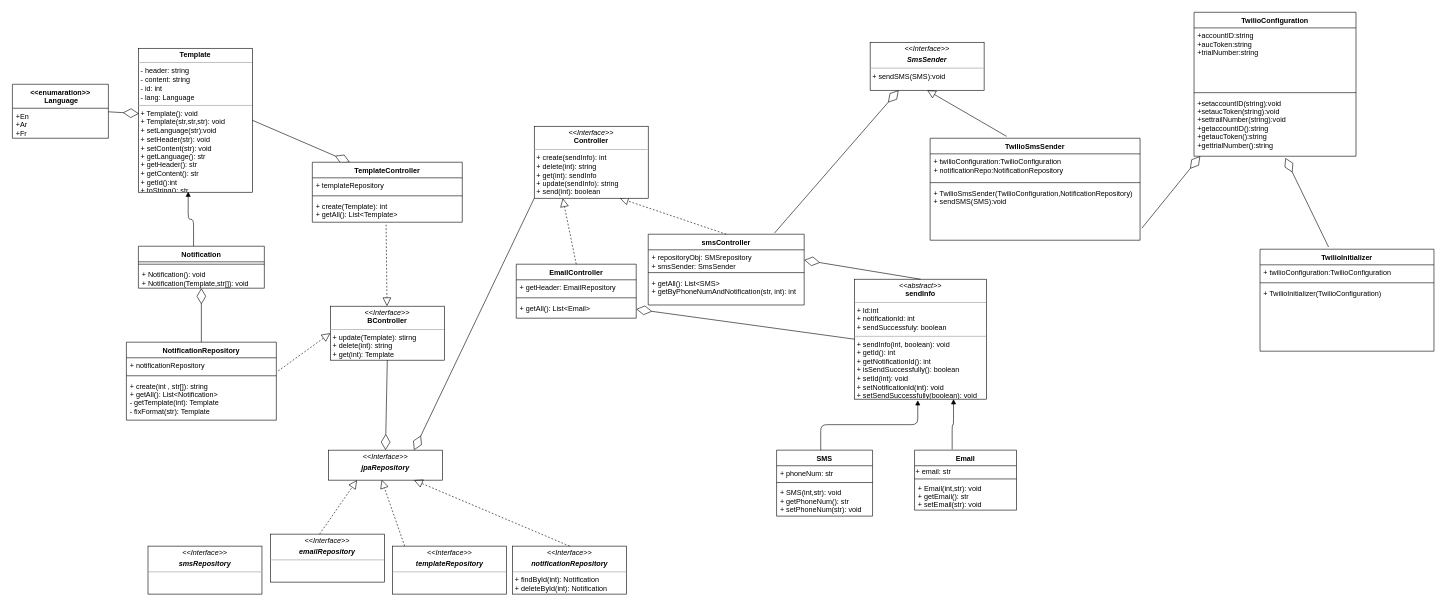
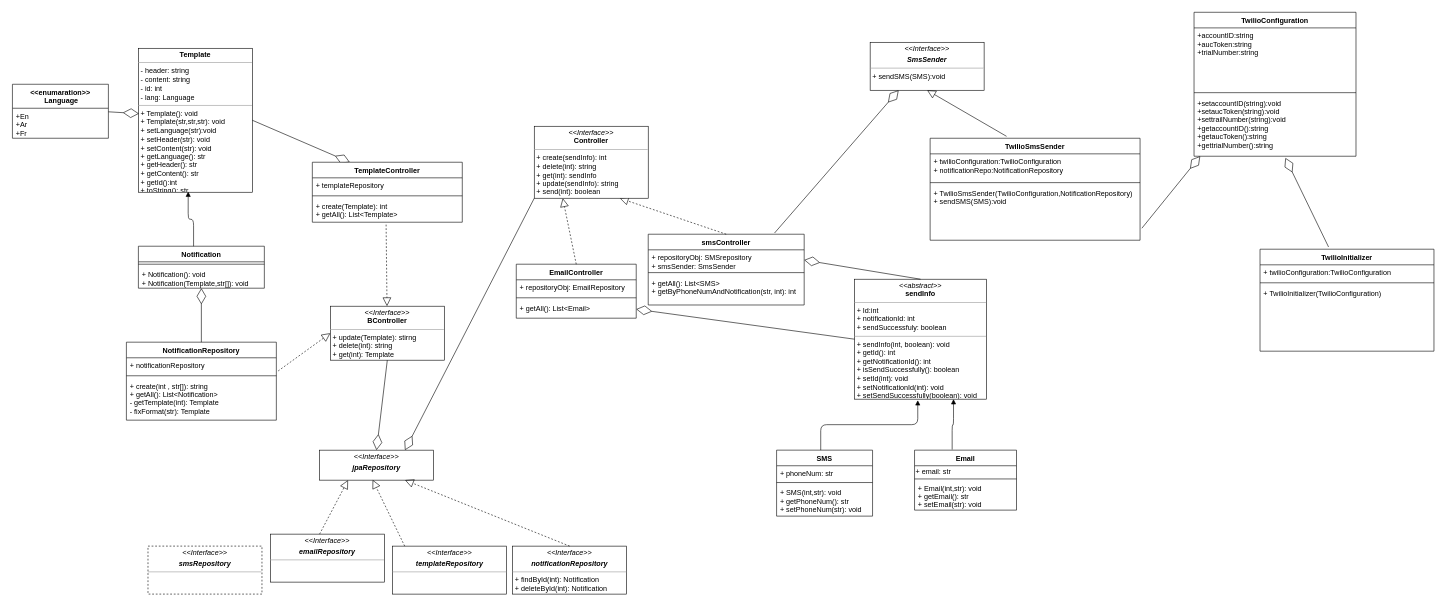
node "+ getHeader: EmailRepository": label "+ getHeader: EmailRepository" -> "+ repositoryObj: EmailRepository"
node "<<Interface>> jpaRepository": moved (385, 465) -> (376, 465)
node "<<Interface>> smsRepository": style solid -> dashed
